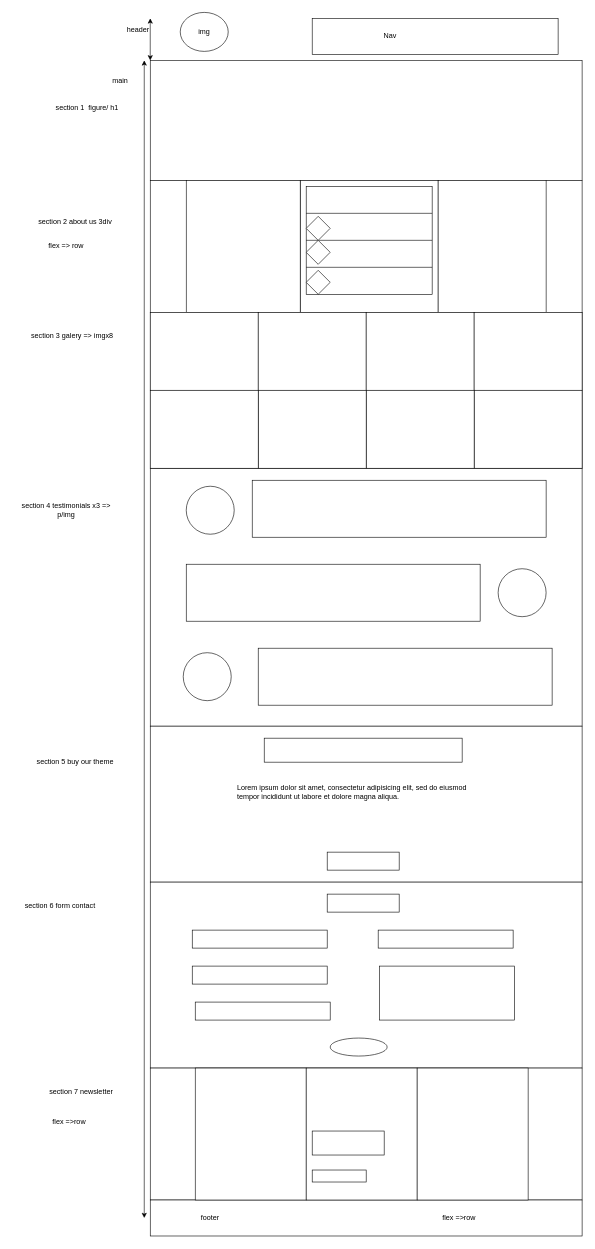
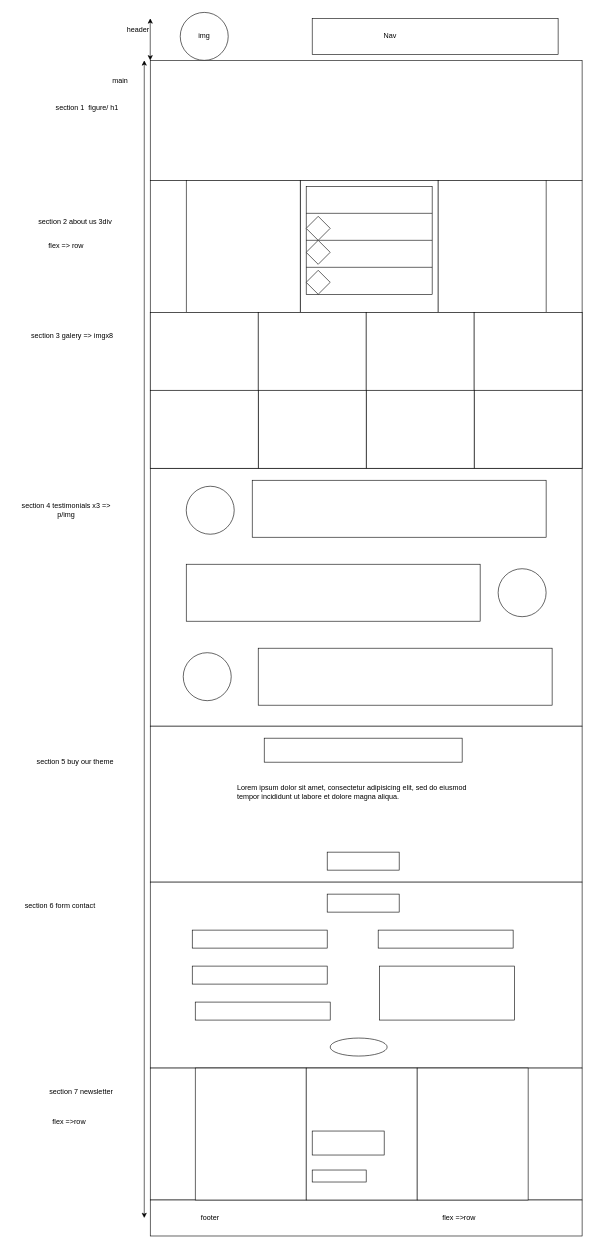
node "img": size 48x39 -> 48x48
